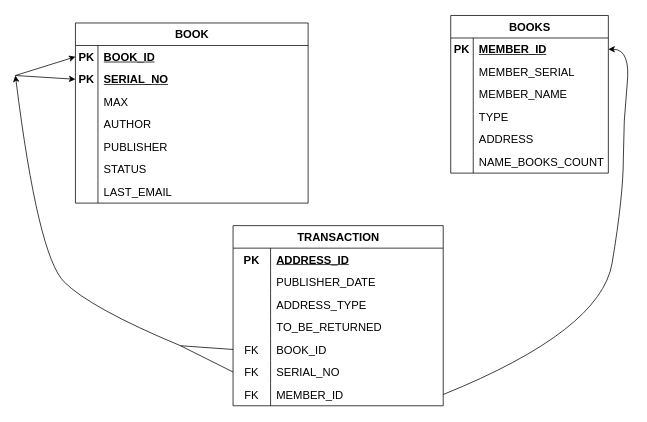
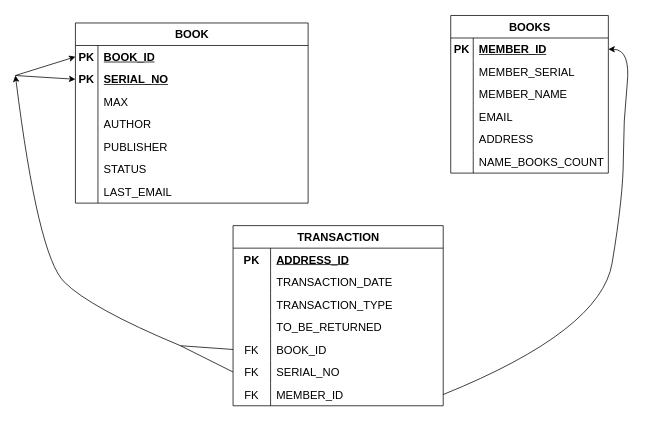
node "TYPE": label "TYPE" -> "EMAIL"
node "PUBLISHER_DATE": label "PUBLISHER_DATE" -> "TRANSACTION_DATE"
node "ADDRESS_TYPE": label "ADDRESS_TYPE" -> "TRANSACTION_TYPE"
